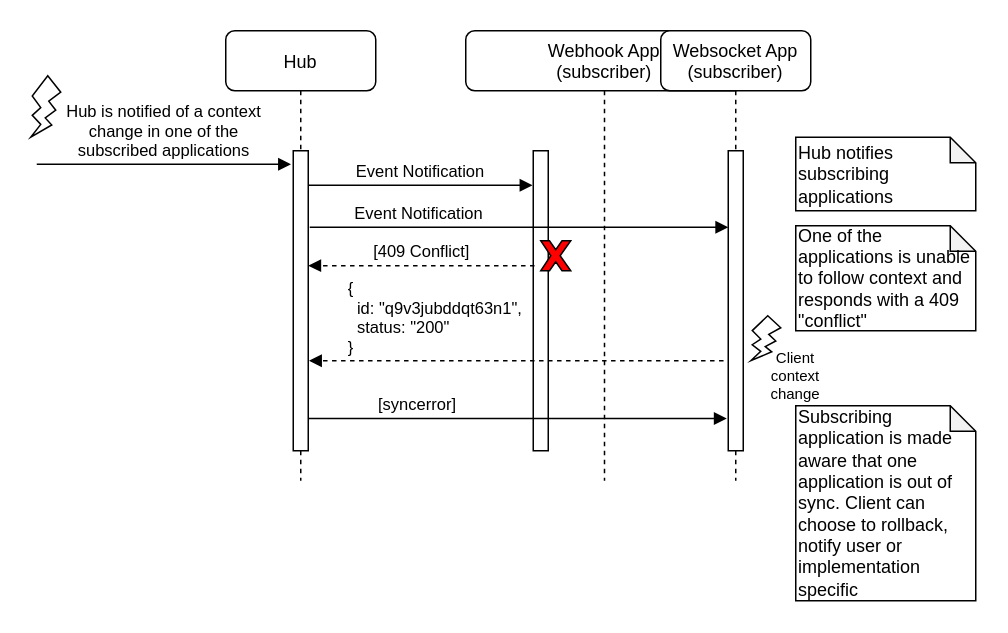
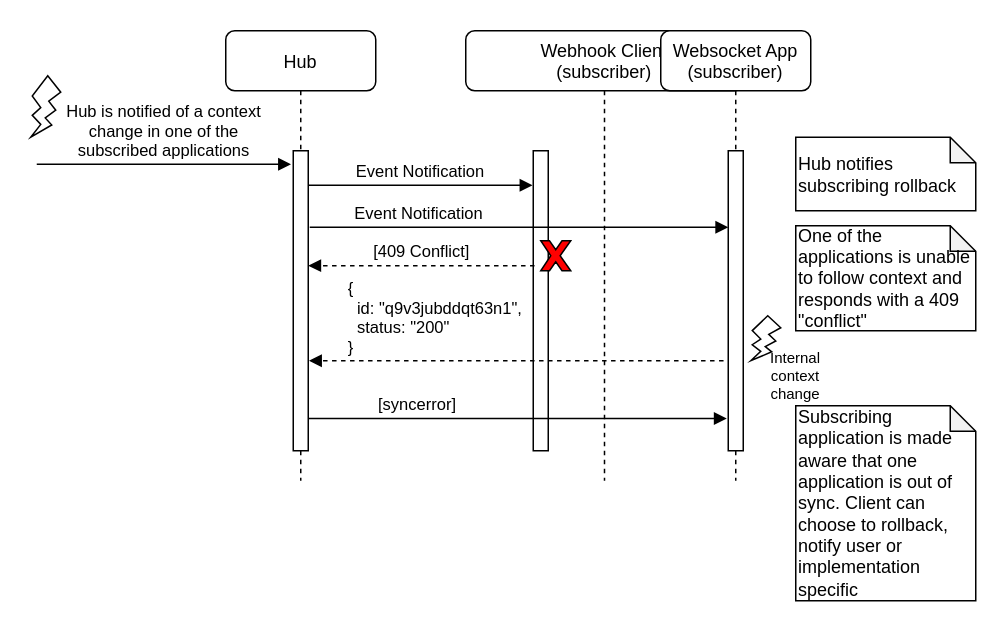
node "Webhook App (subscriber)": label "Webhook App (subscriber)" -> "Webhook Client (subscriber)"
node "Hub notifies subscribing applications": label "Hub notifies subscribing applications" -> "Hub notifies subscribing rollback"
node "Client context change": label "Client context change" -> "Internal context change"
